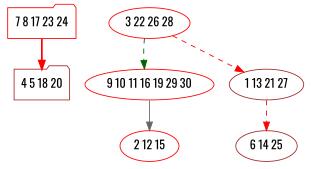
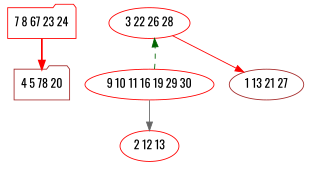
node "7 8 17 23 24": label "7 8 17 23 24" -> "7 8 67 23 24"
edge "3 22 26 28" -> "9 10 11 16 19 29 30": reversed
edge "3 22 26 28" -> "1 13 21 27": style dashed -> solid
node "4 5 18 20": label "4 5 18 20" -> "4 5 78 20"
node "2 12 15": label "2 12 15" -> "2 12 13"
node "6 14 25": removed
